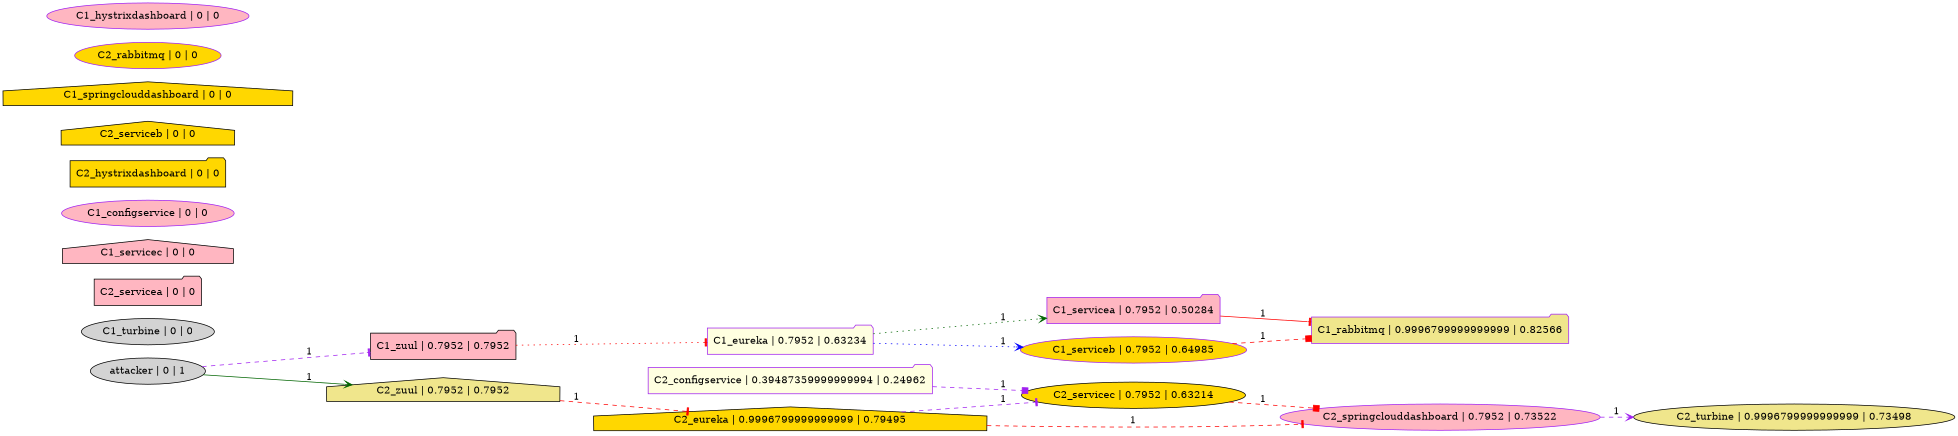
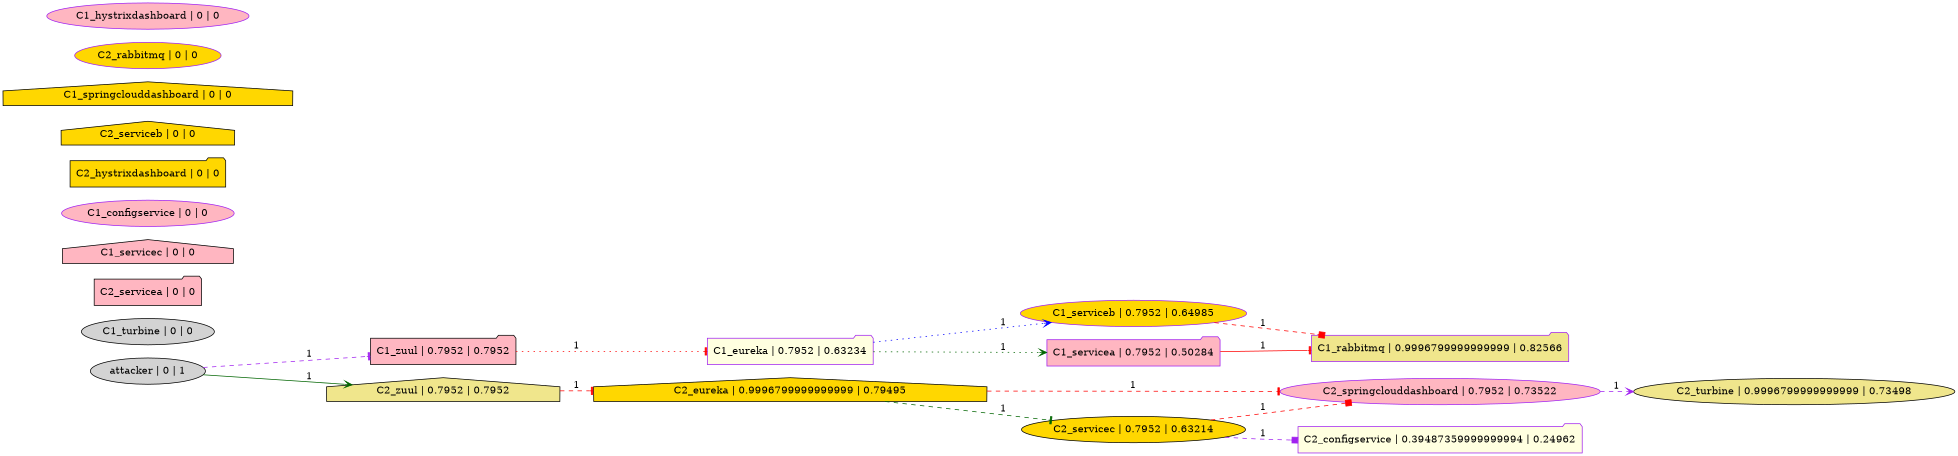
edge "C2_configservice | 0.39487359999999994 | 0.24962" -> "C2_servicec | 0.7952 | 0.63214": reversed
edge "C2_eureka | 0.9996799999999999 | 0.79495" -> "C2_servicec | 0.7952 | 0.63214": color purple -> darkgreen
